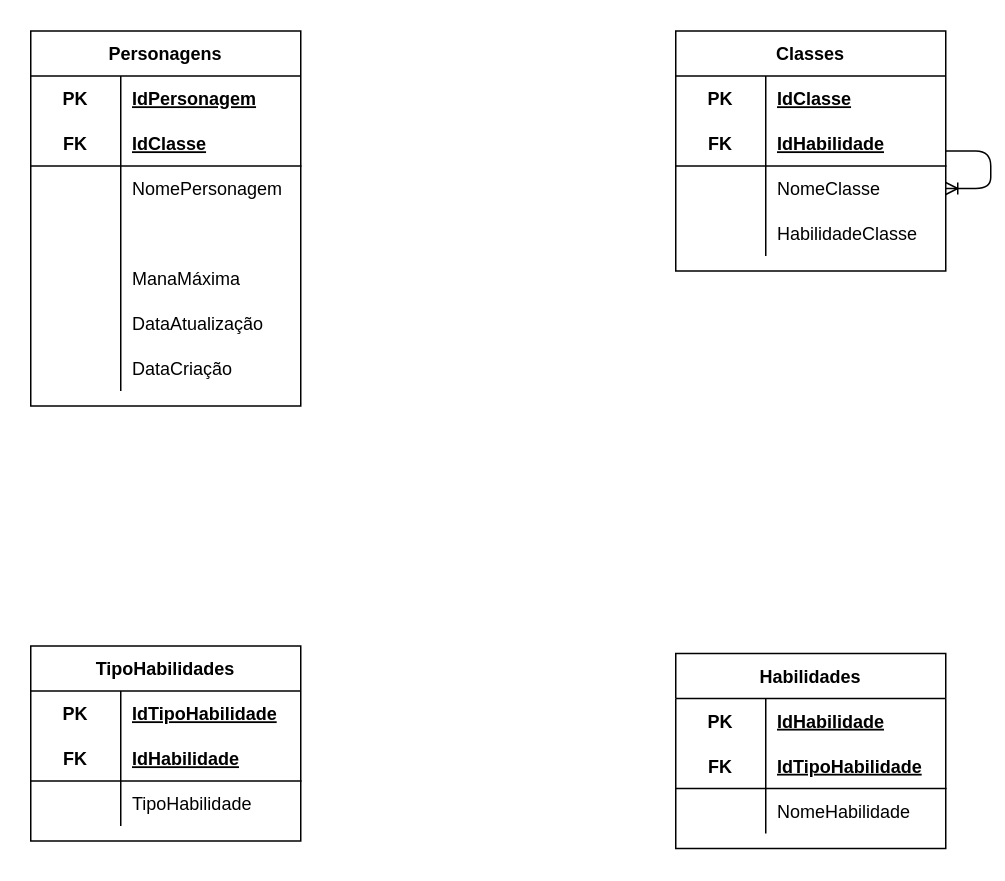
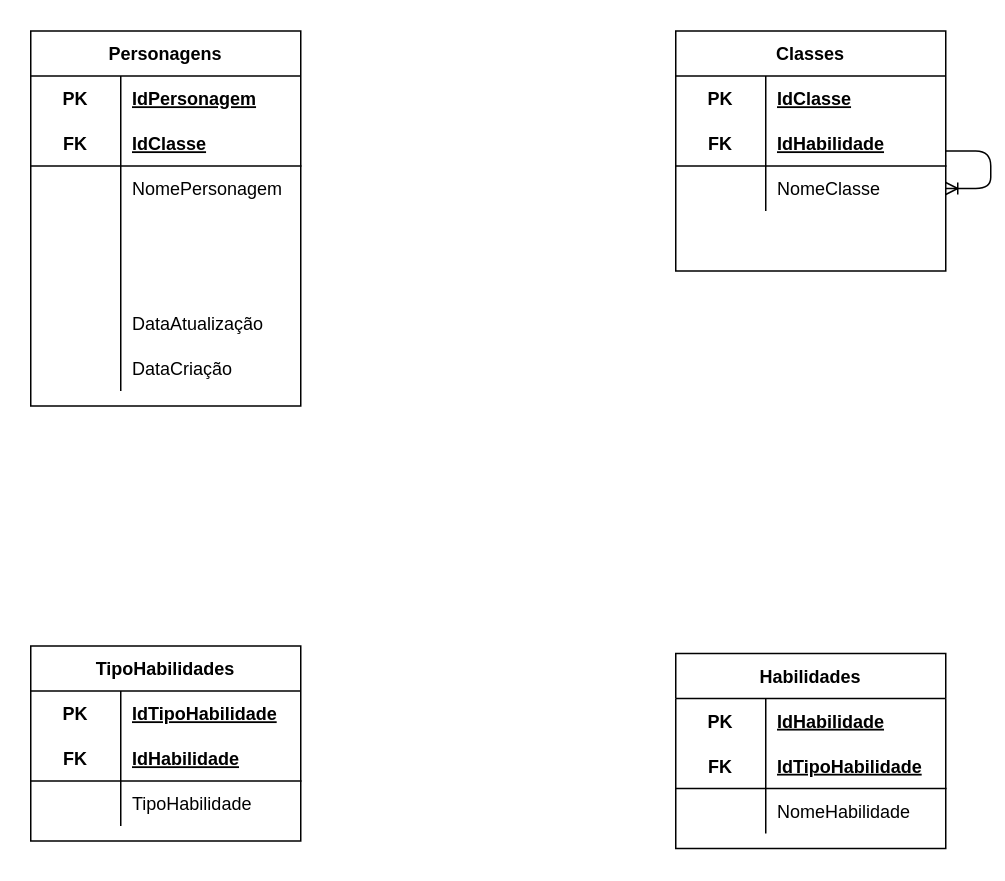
node "HabilidadeClasse": removed
node "ManaMáxima": removed
